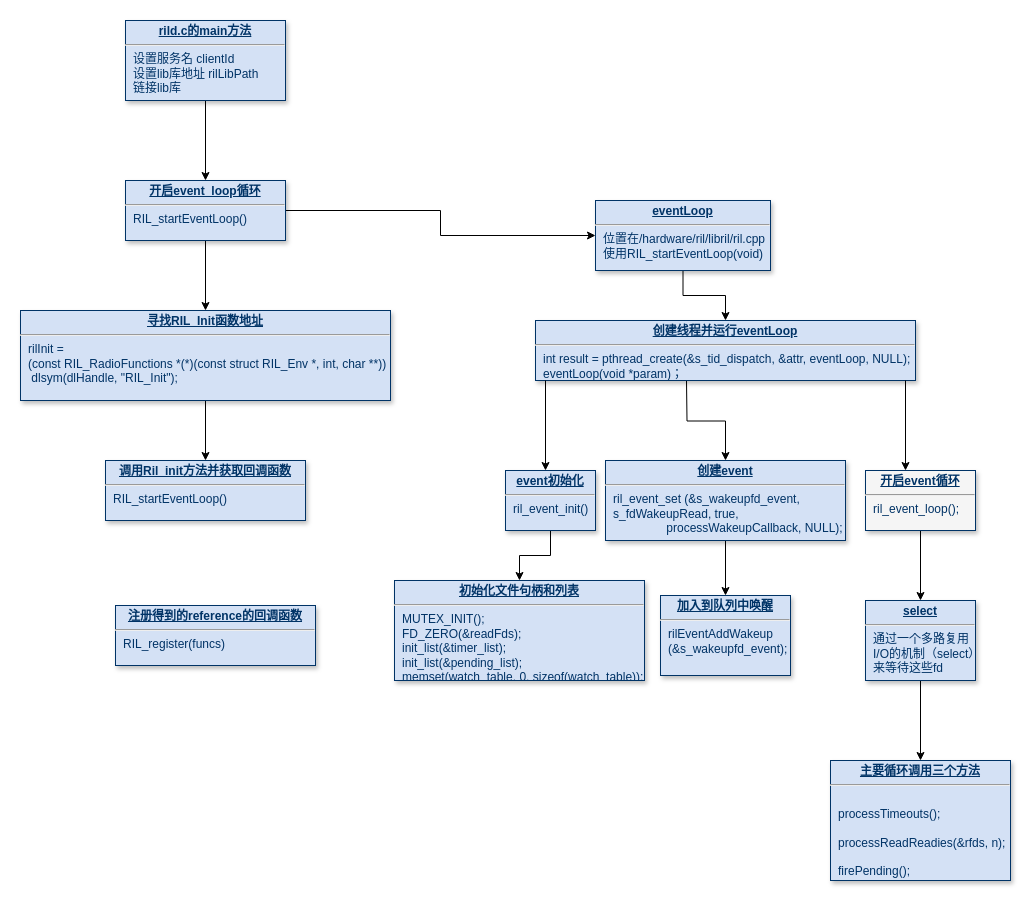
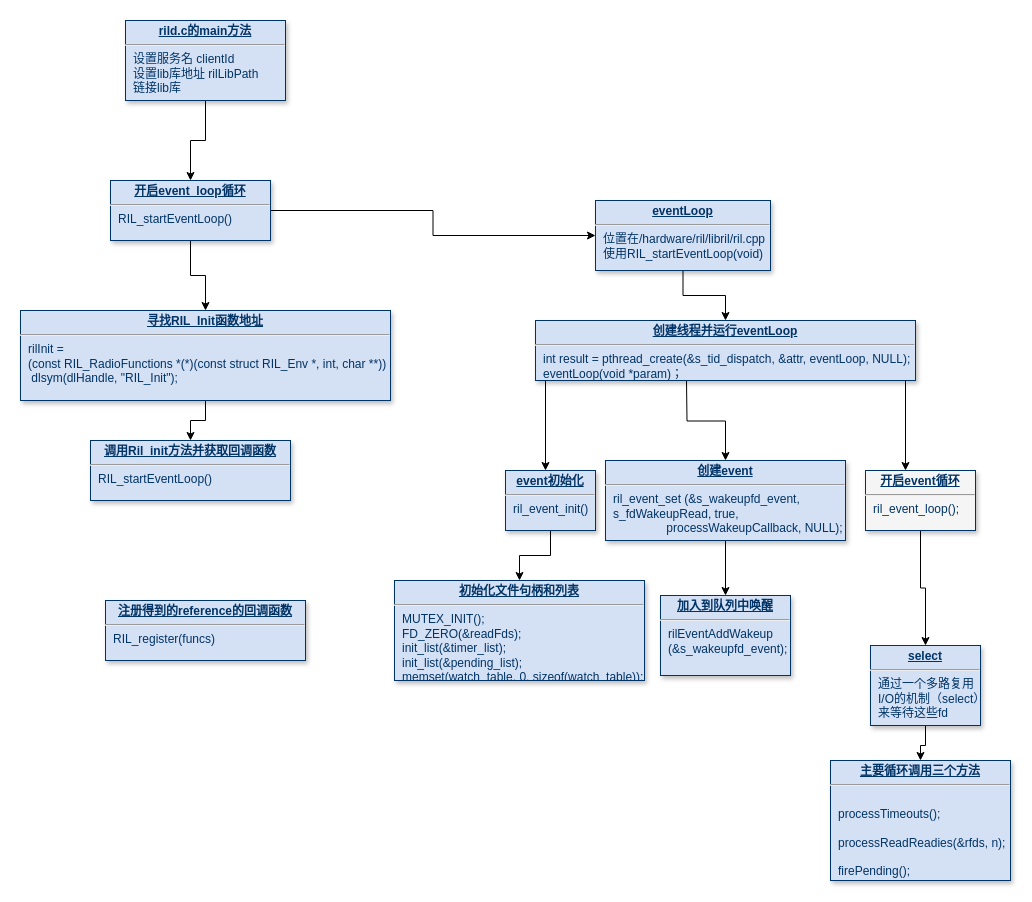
node "开启event_loop循环 RIL_startEventLoop()": moved (206, 211) -> (191, 211)
node "调用Ril_init方法并获取回调函数 RIL_startEventLoop()": moved (206, 491) -> (191, 471)
node "注册得到的reference的回调函数 RIL_register(funcs)": moved (216, 636) -> (206, 631)
node "select 通过一个多路复用 I/O的机制（select） 来等待这些fd": moved (921, 641) -> (926, 686)
